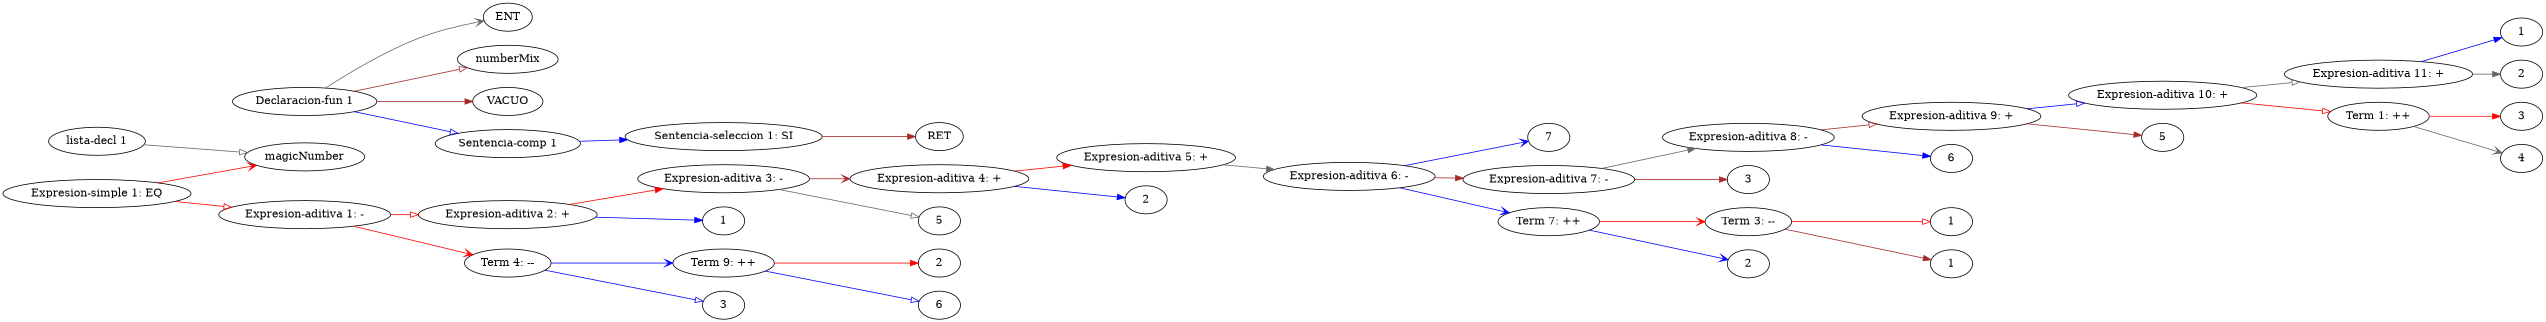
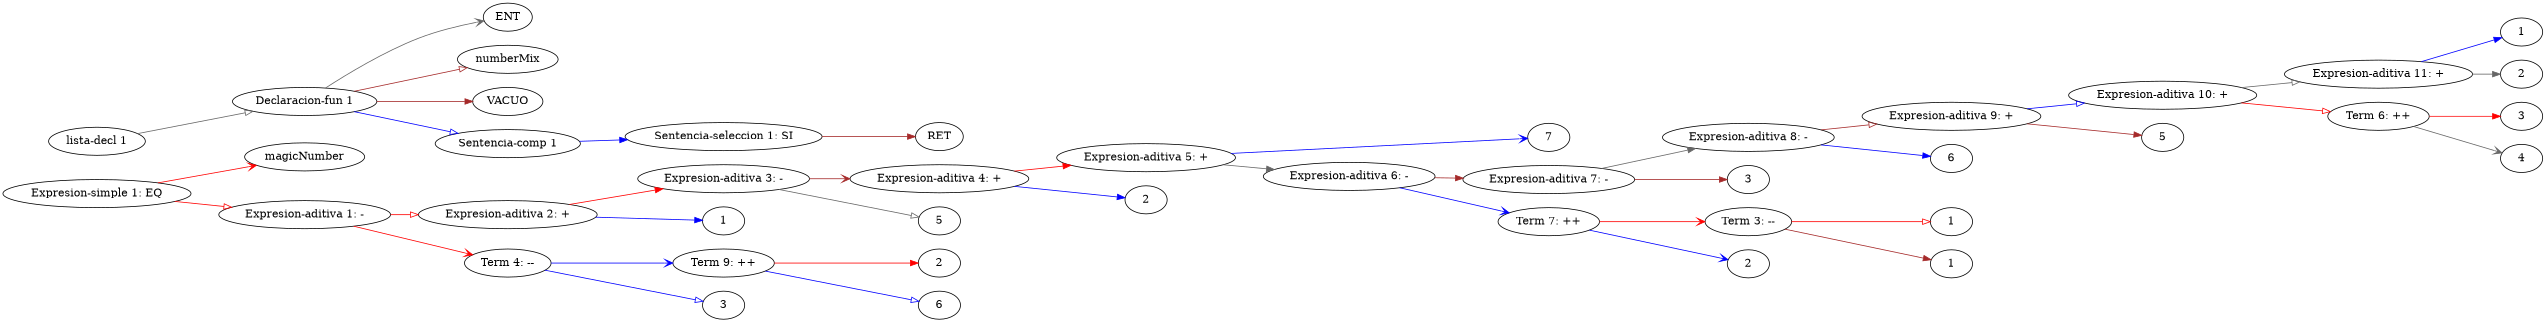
node "Term 1: ++": label "Term 1: ++" -> "Term 6: ++"
edge "lista-decl 1" -> "magicNumber": now "lista-decl 1" -> "Declaracion-fun 1"
edge "Expresion-aditiva 6: -" -> "7": now "Expresion-aditiva 5: +" -> "7"
